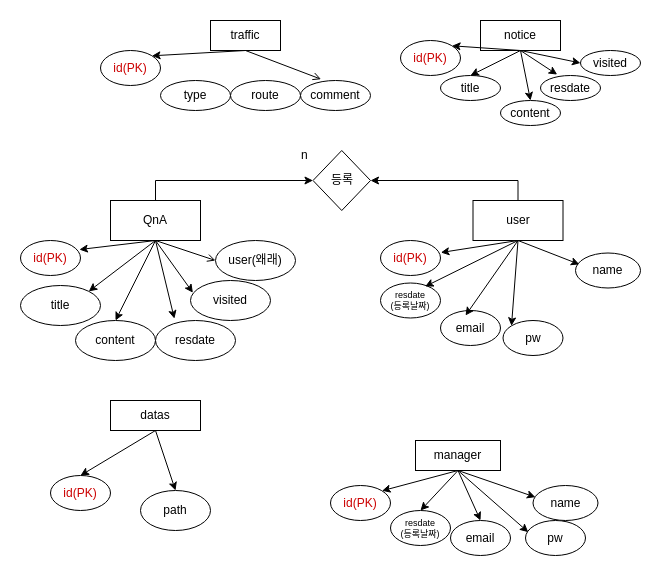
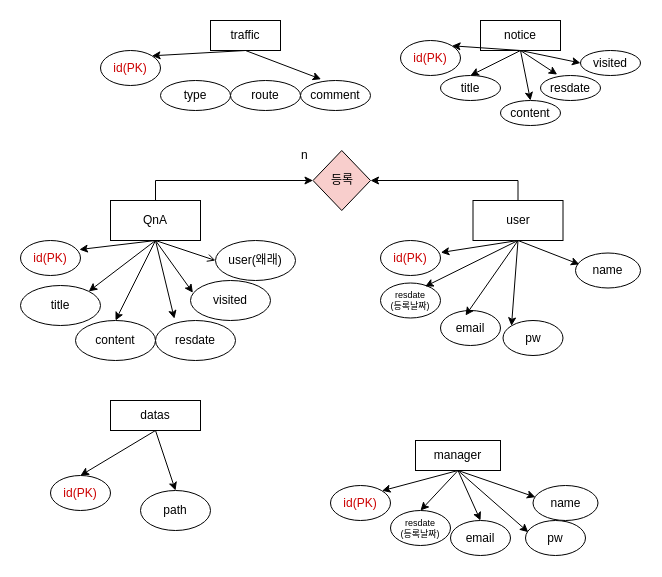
edge "traffic" -> "comment": arrowhead open -> classic
node "등록": fillcolor #ffffff -> #f8cecc
